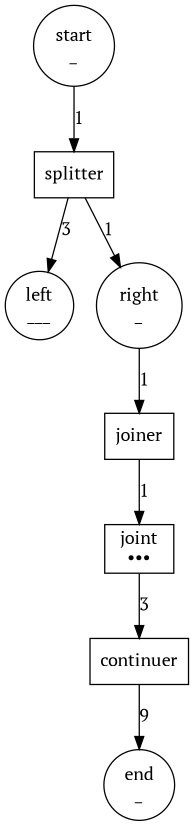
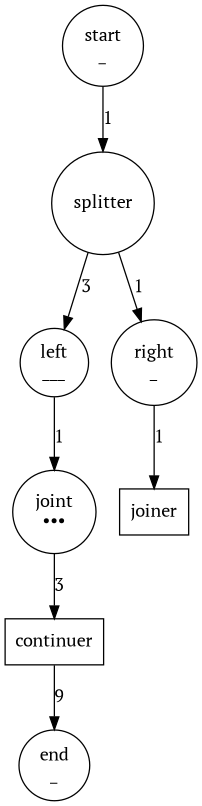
node "splitter": shape box -> circle
edge "joiner" -> "joint •••": now "left ___" -> "joint •••"
node "joint •••": shape box -> circle
